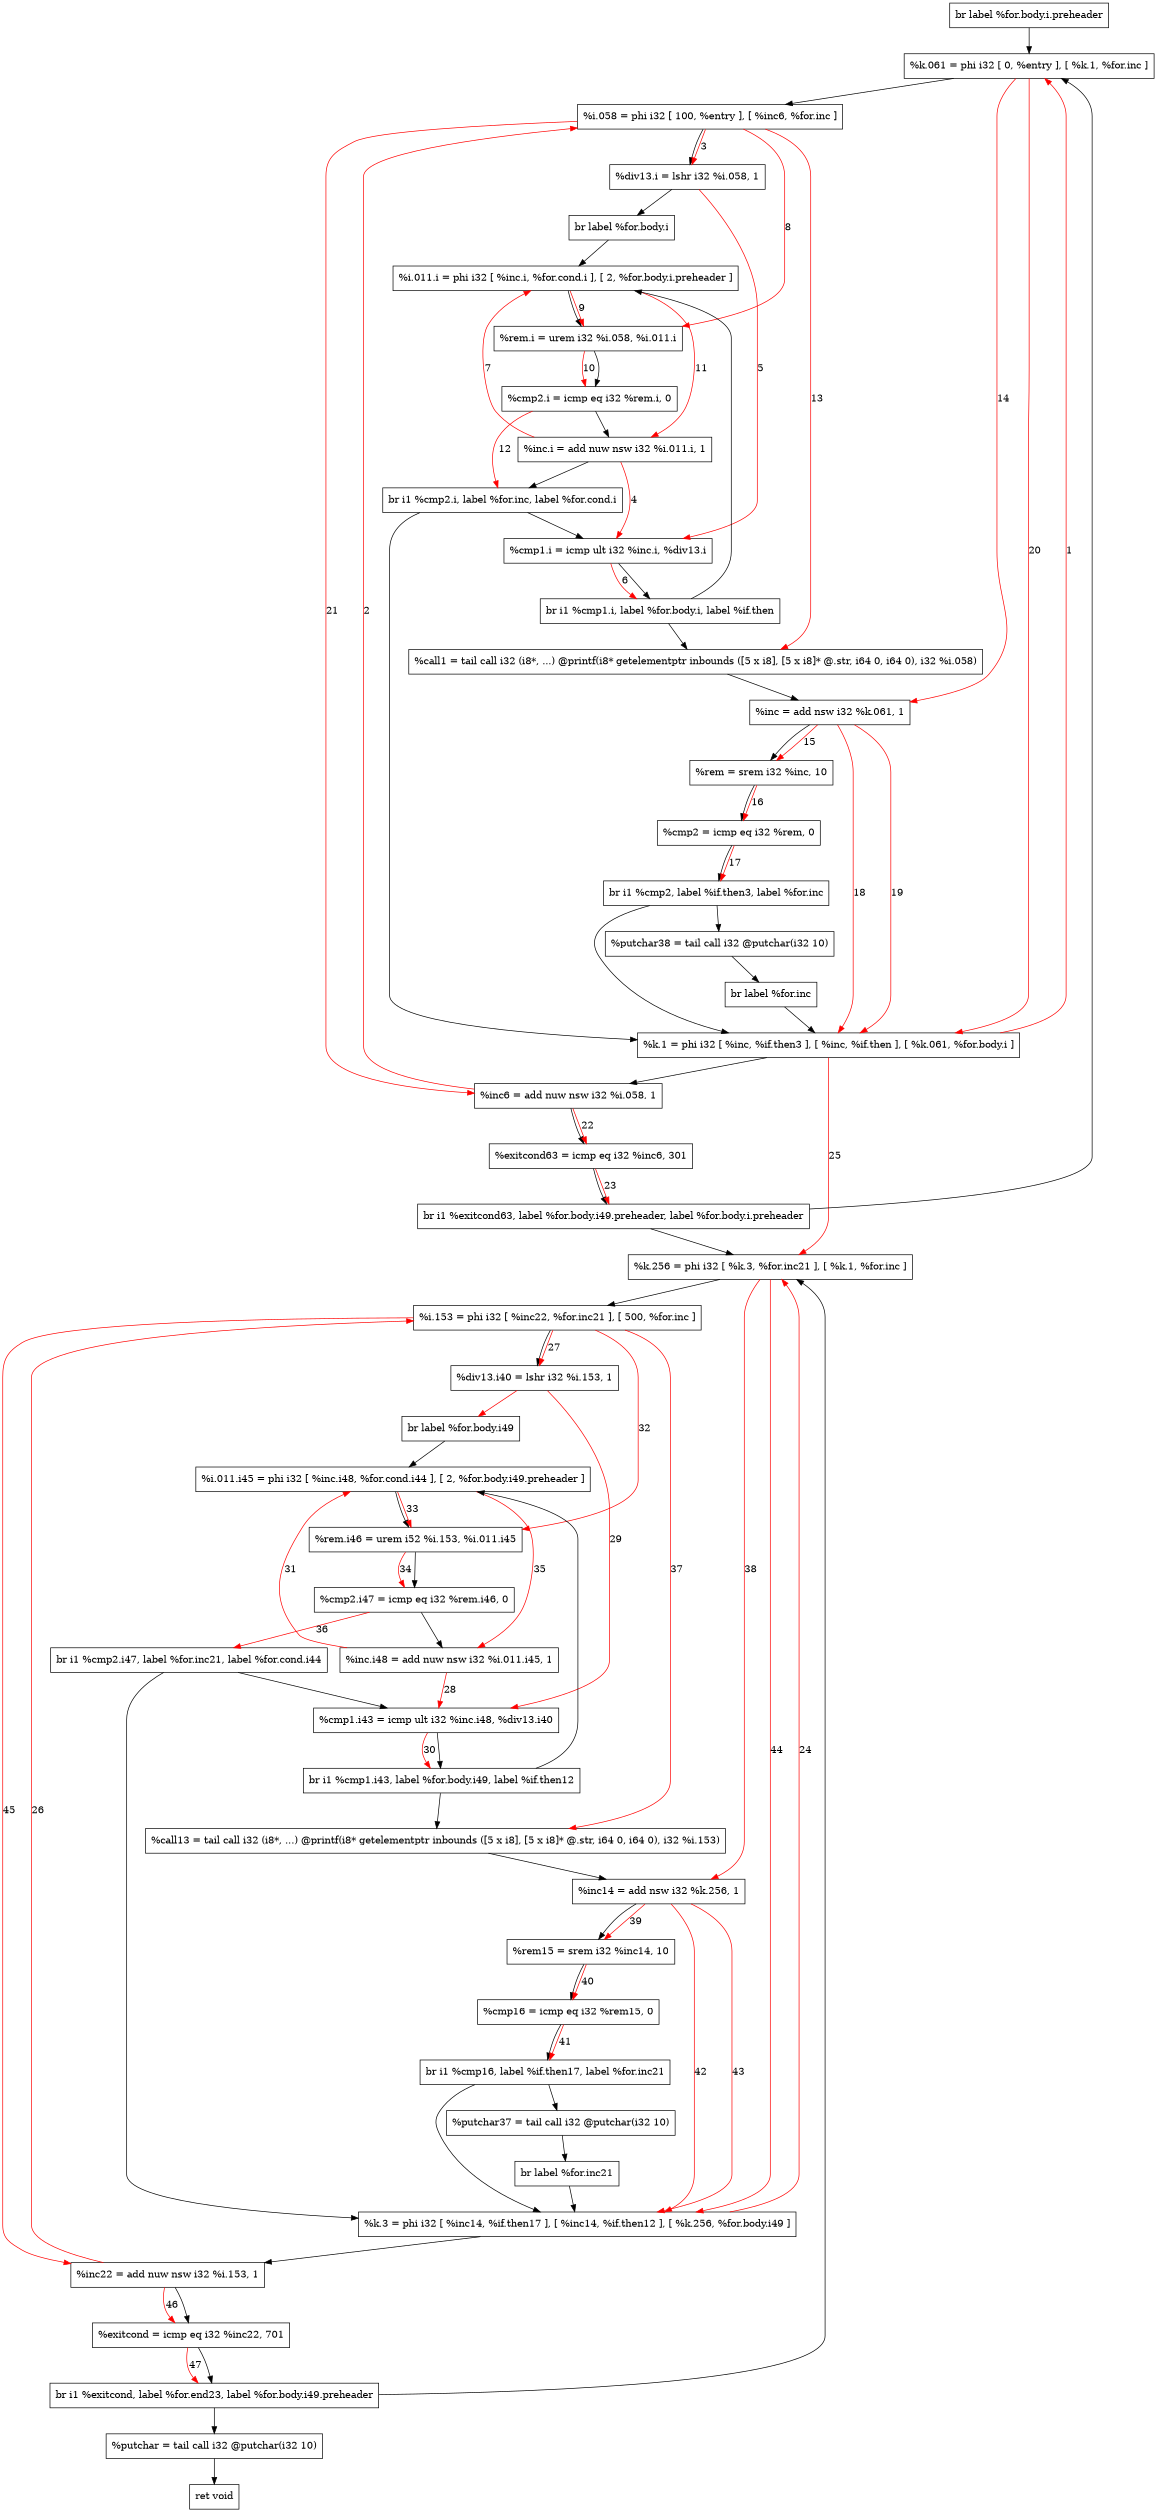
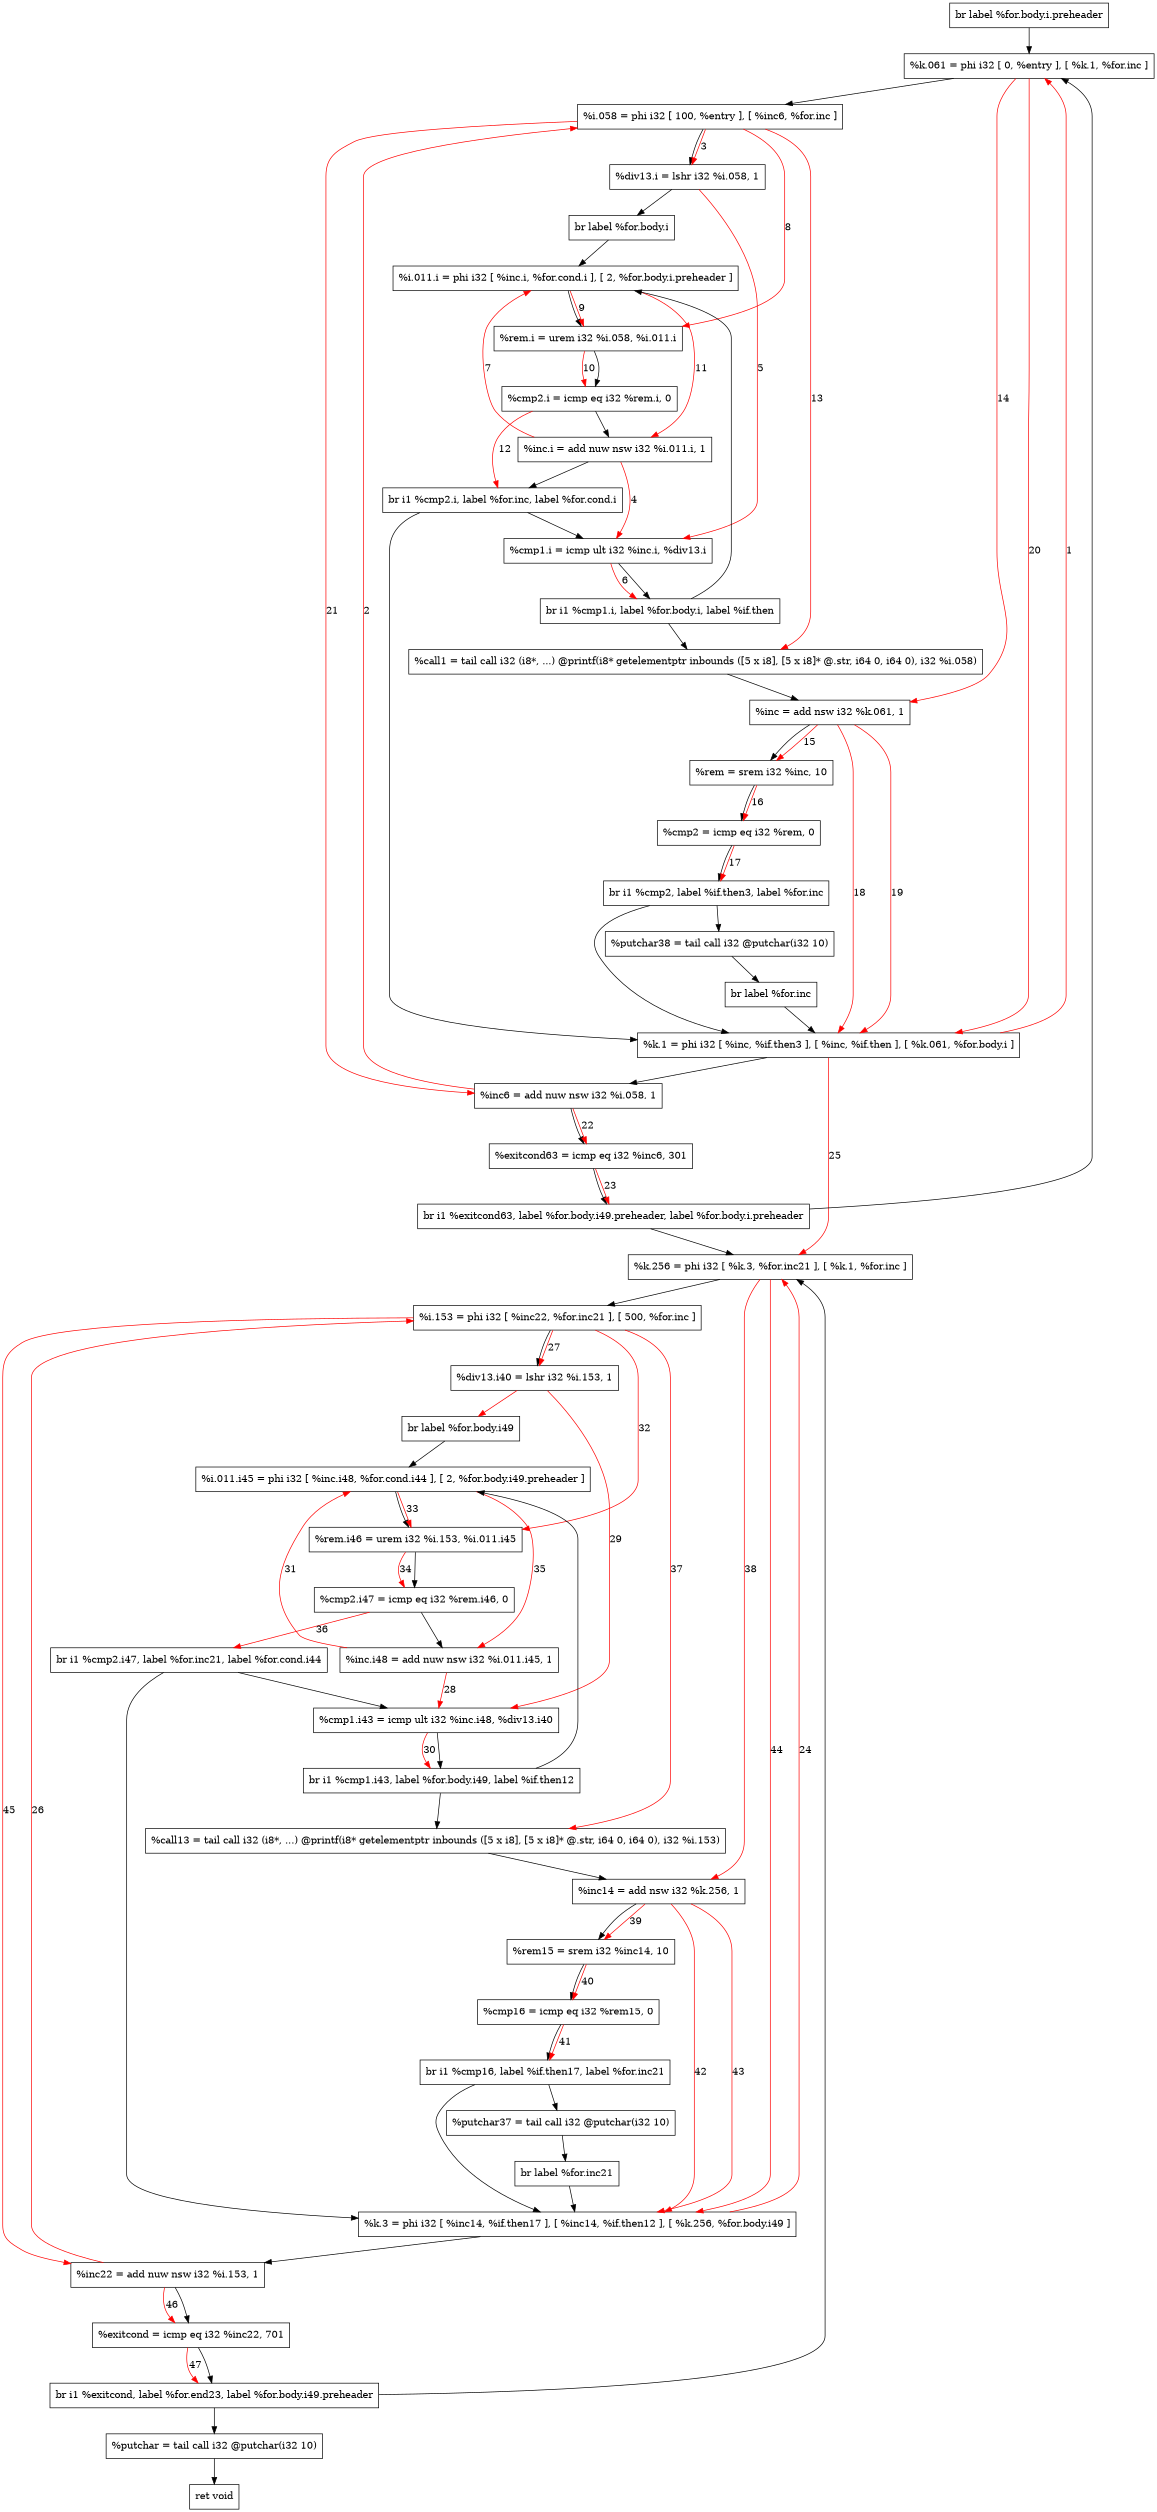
node "%rem.i46 = urem i52 %i.153, %i.011.i45": label "%rem.i46 = urem i52 %i.153, %i.011.i45" -> "%rem.i46 = urem i32 %i.153, %i.011.i45"
